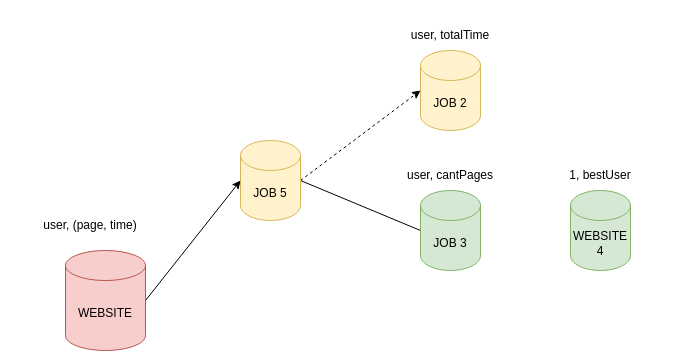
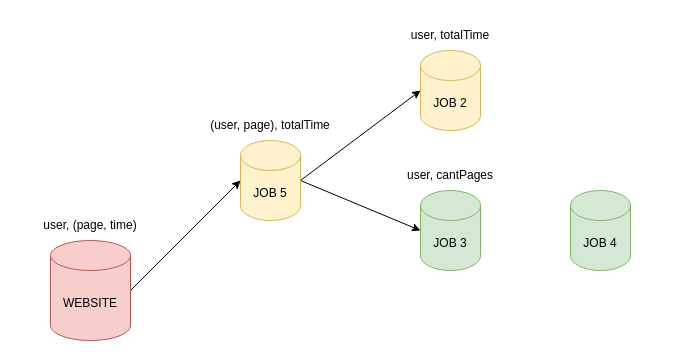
node "(user, page), totalTime": added
edge "JOB 5" -> "JOB 2": style dashed -> solid
node "1, bestUser": removed
edge "JOB 5" -- "JOB 3": arrowhead none -> classic
node "WEBSITE 4": label "WEBSITE 4" -> "JOB 4"
node "WEBSITE": moved (106, 301) -> (91, 291)
